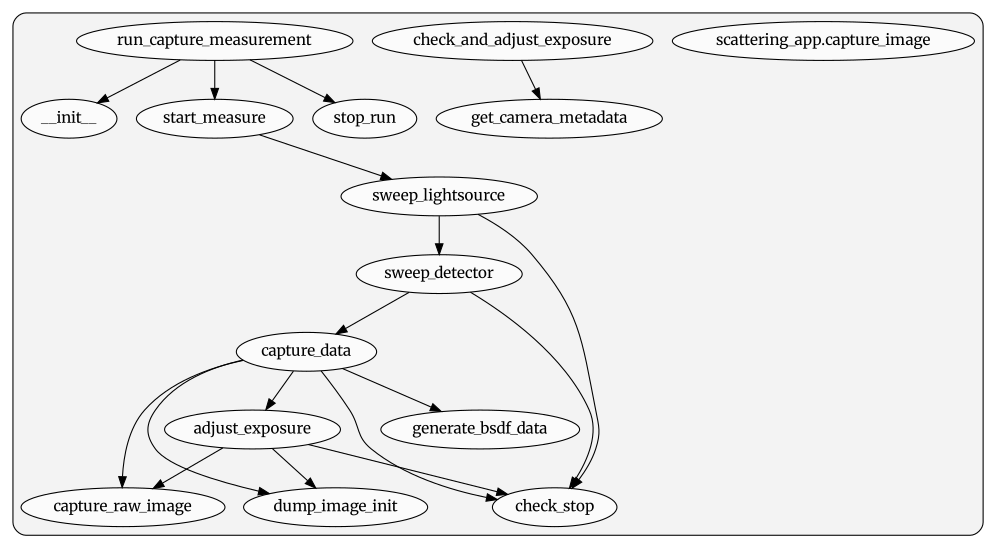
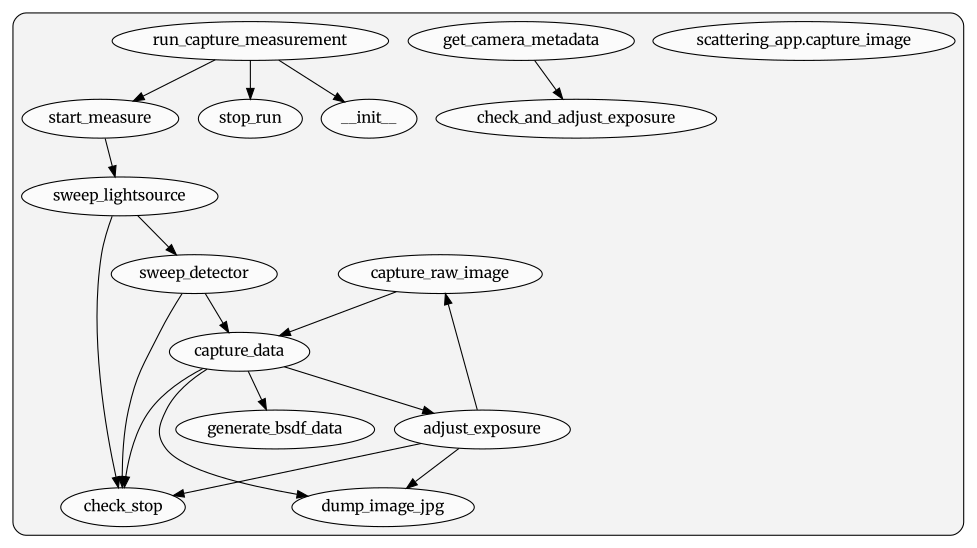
edge "check_and_adjust_exposure" -> "get_camera_metadata": reversed
edge "capture_data" -> "capture_raw_image": reversed
node "dump_image_init": label "dump_image_init" -> "dump_image_jpg"
